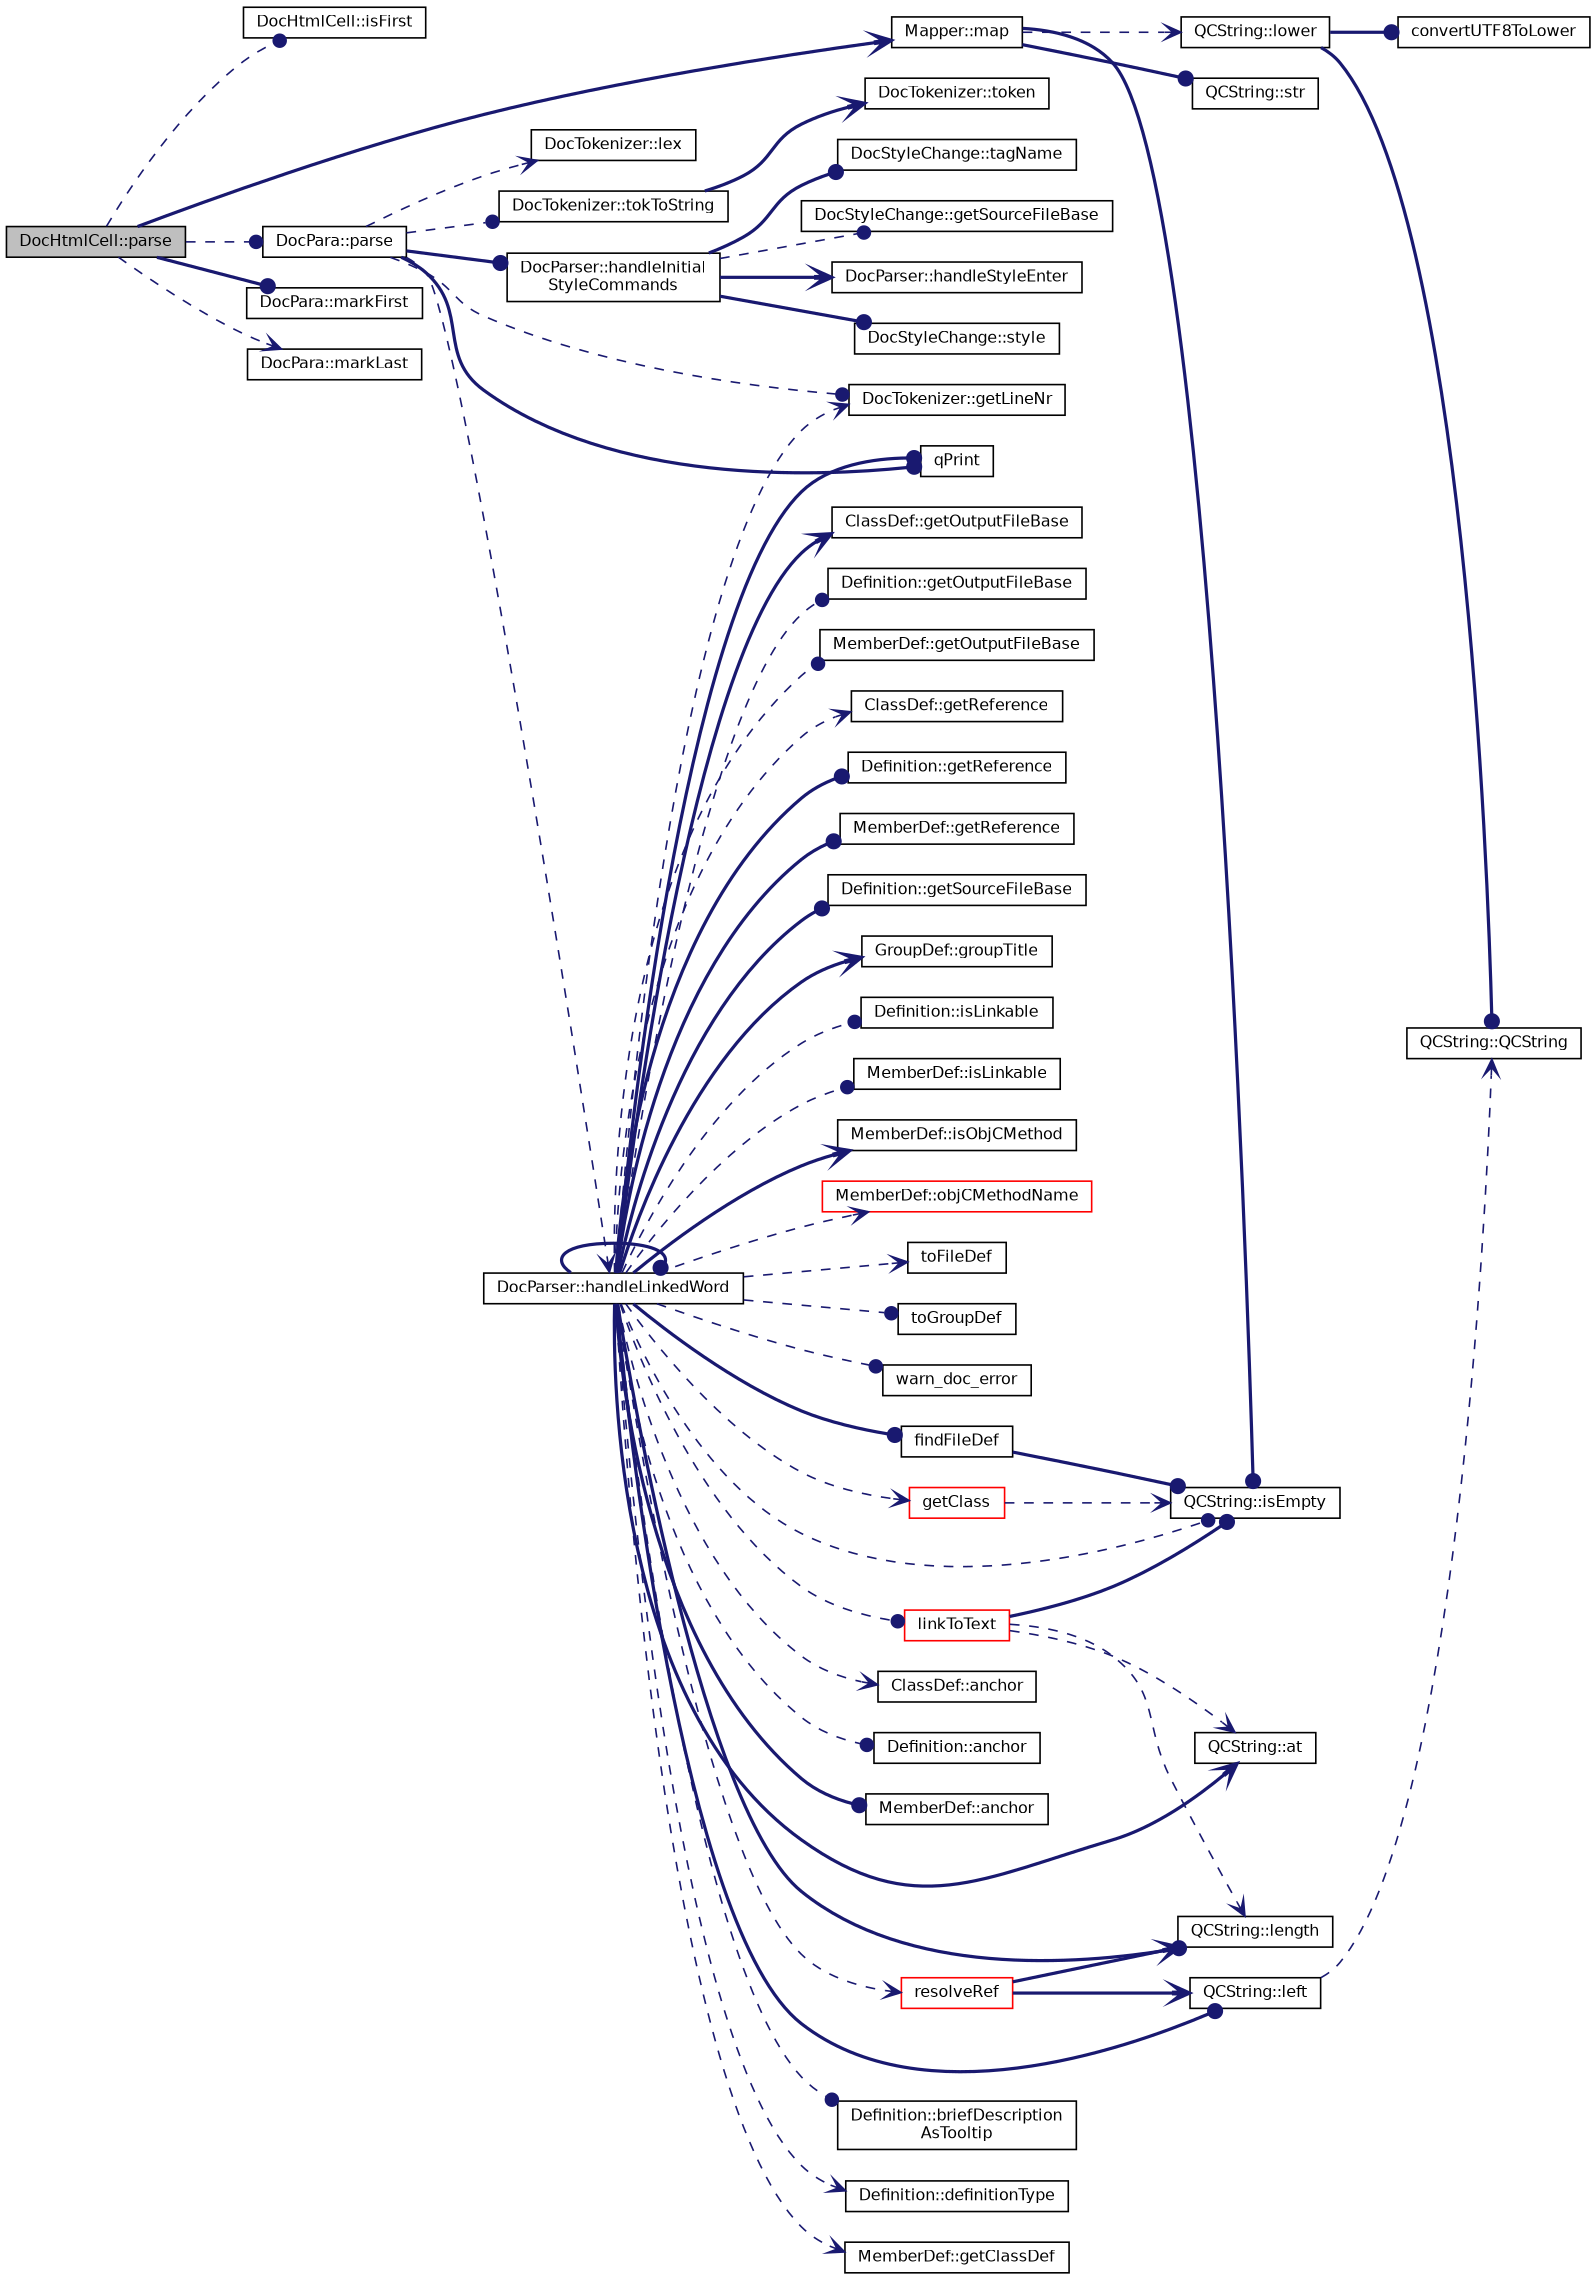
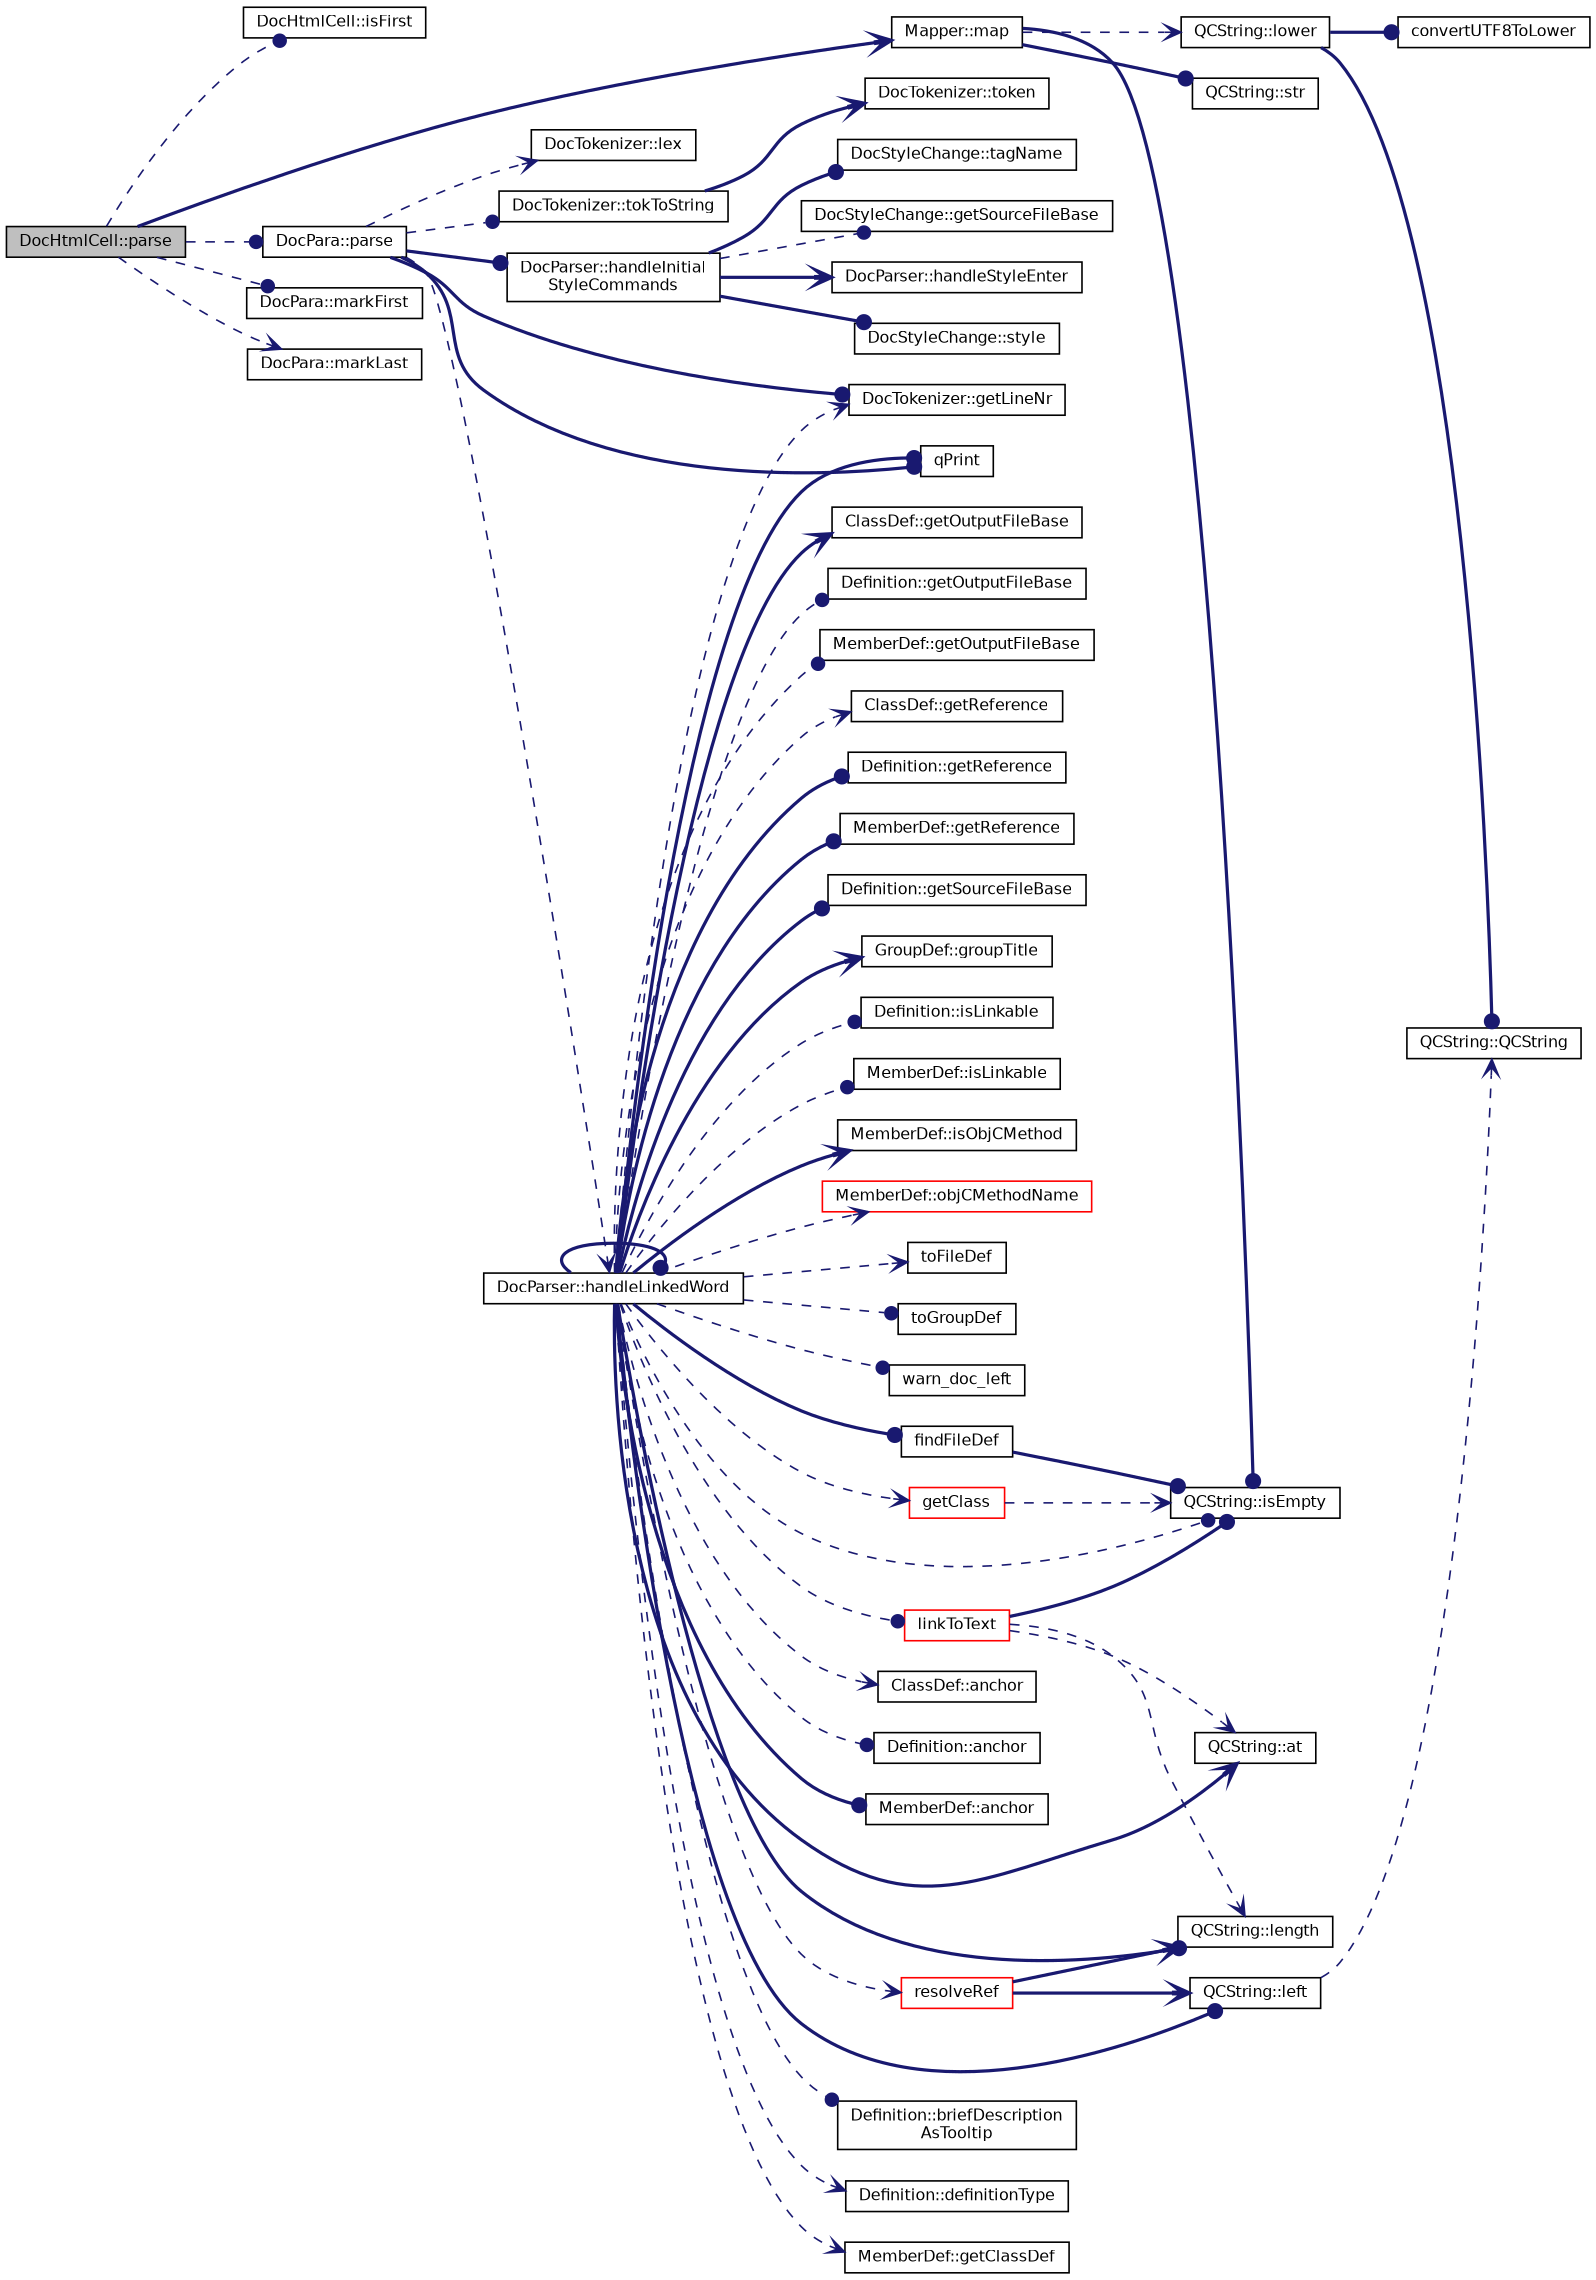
edge "DocHtmlCell::parse" -> "DocPara::markFirst": style bold -> dashed
edge "DocPara::parse" -> "DocTokenizer::getLineNr": style dashed -> bold
node "warn_doc_error": label "warn_doc_error" -> "warn_doc_left"
